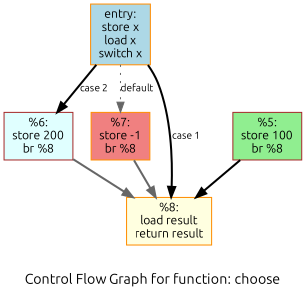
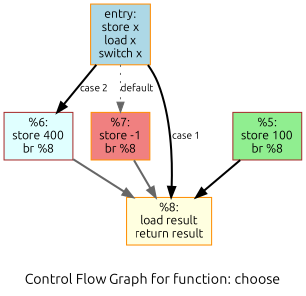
node "%6: store 200 br %8": label "%6: store 200 br %8" -> "%6: store 400 br %8"
